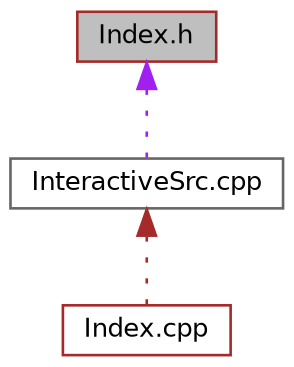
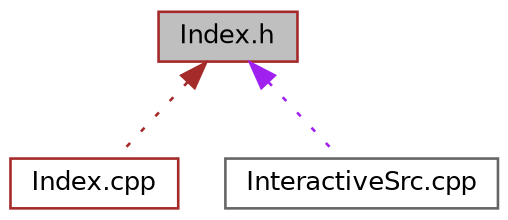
edge "Index.cpp" -> "InteractiveSrc.cpp": now "Index.cpp" -> "Index.h"
